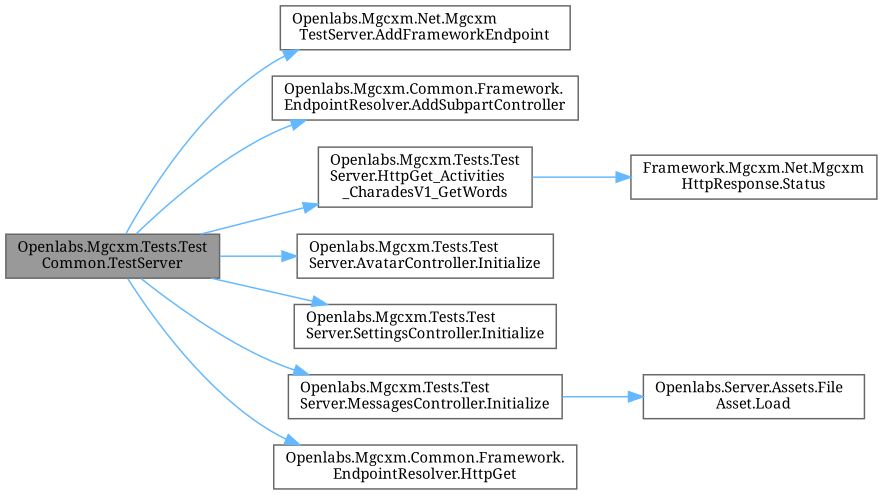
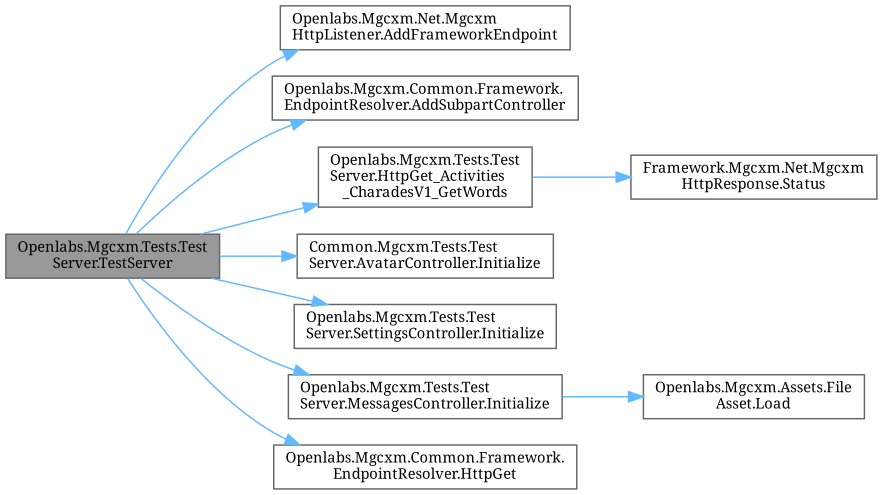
node "Openlabs.Mgcxm.Net.Mgcxm TestServer.AddFrameworkEndpoint": label "Openlabs.Mgcxm.Net.Mgcxm TestServer.AddFrameworkEndpoint" -> "Openlabs.Mgcxm.Net.Mgcxm HttpListener.AddFrameworkEndpoint"
node "Openlabs.Mgcxm.Tests.Test Common.TestServer": label "Openlabs.Mgcxm.Tests.Test Common.TestServer" -> "Openlabs.Mgcxm.Tests.Test Server.TestServer"
node "Openlabs.Mgcxm.Tests.Test Server.AvatarController.Initialize": label "Openlabs.Mgcxm.Tests.Test Server.AvatarController.Initialize" -> "Common.Mgcxm.Tests.Test Server.AvatarController.Initialize"
node "Openlabs.Server.Assets.File Asset.Load": label "Openlabs.Server.Assets.File Asset.Load" -> "Openlabs.Mgcxm.Assets.File Asset.Load"
